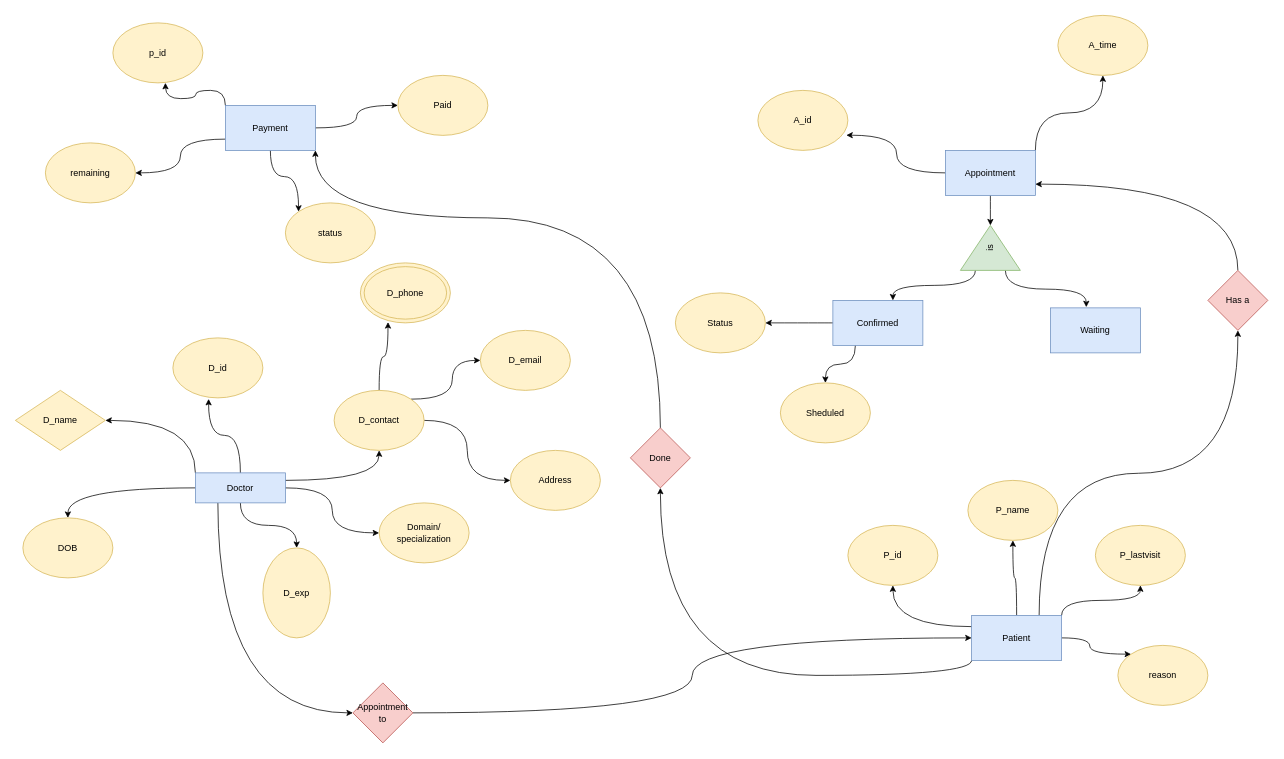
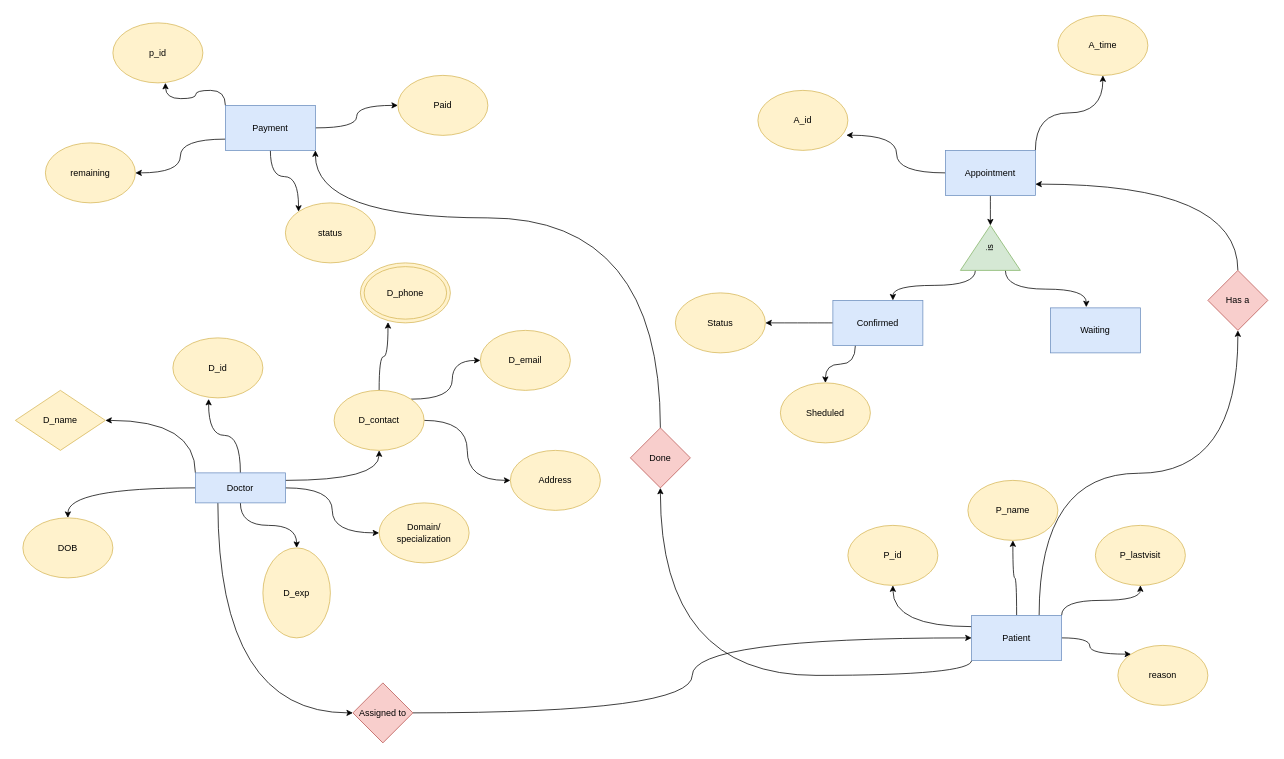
node "Appointment to": label "Appointment to" -> "Assigned to"
